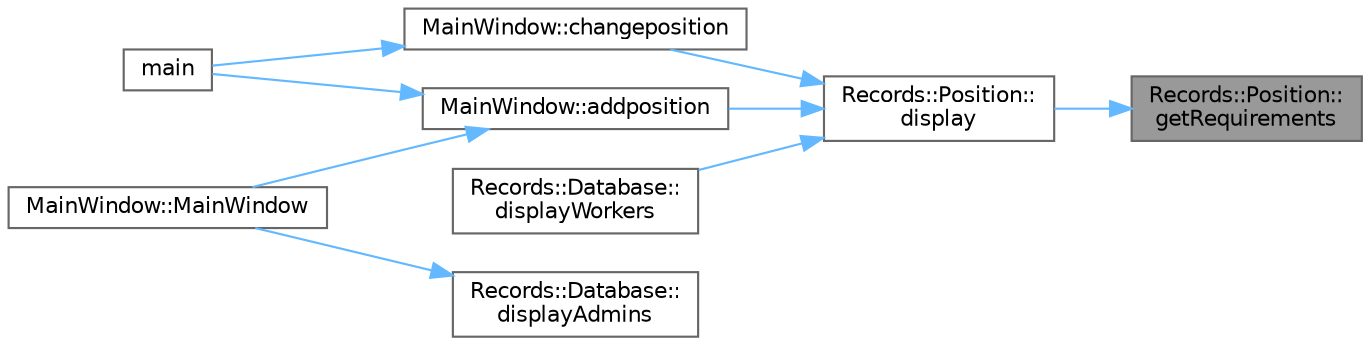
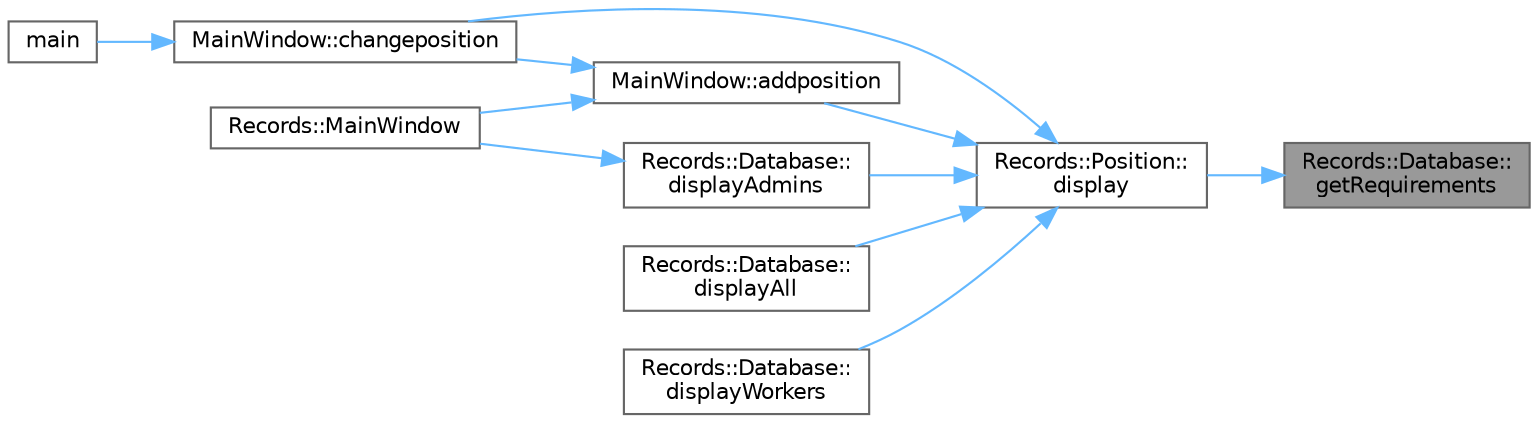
edge "main" -> "MainWindow::addposition": now "MainWindow::changeposition" -> "MainWindow::addposition"
node "Records::Position:: getRequirements": label "Records::Position:: getRequirements" -> "Records::Database:: getRequirements"
edge "Records::Database:: displayAdmins" -> "Records::Position:: display": added
node "MainWindow::MainWindow": label "MainWindow::MainWindow" -> "Records::MainWindow"
node "Records::Database:: displayAll": added
